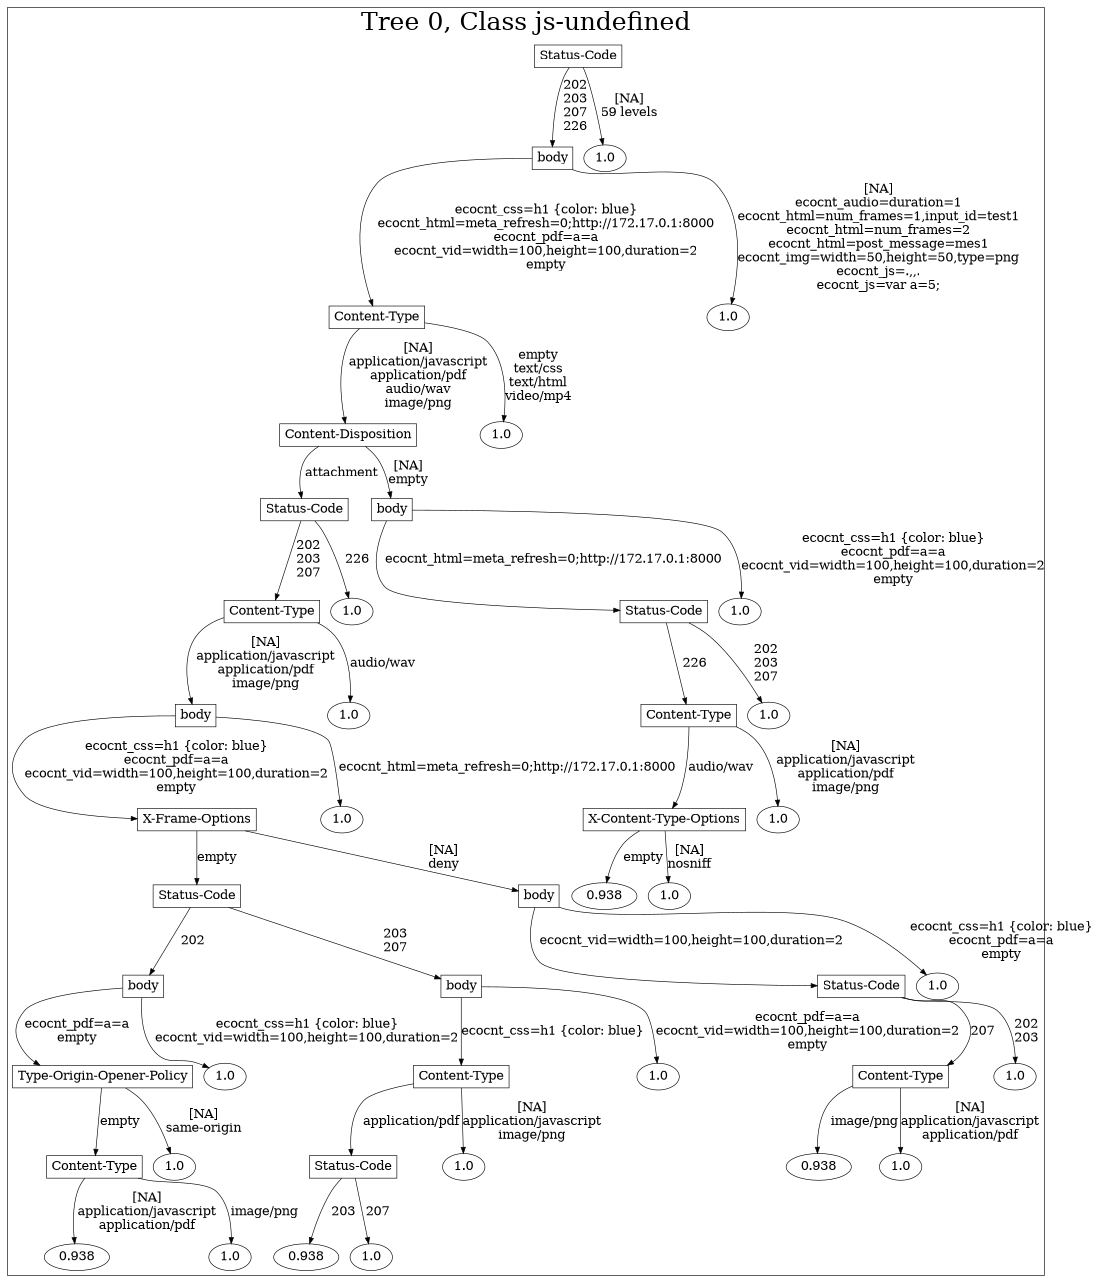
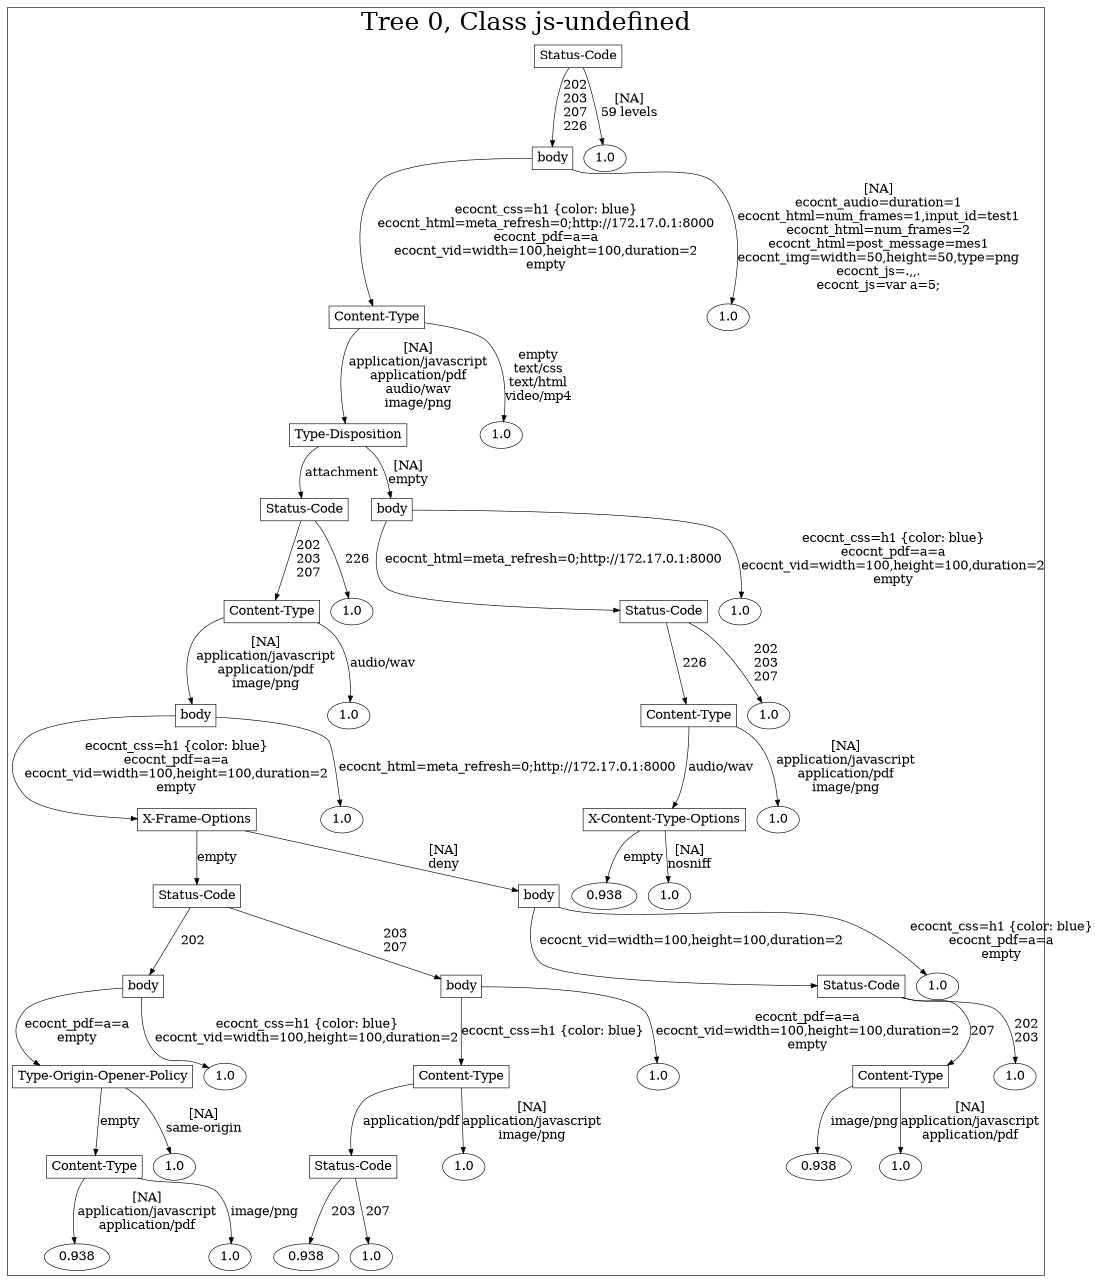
node "Content-Disposition": label "Content-Disposition" -> "Type-Disposition"
